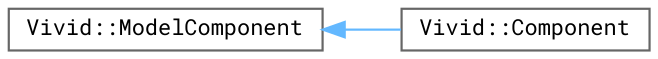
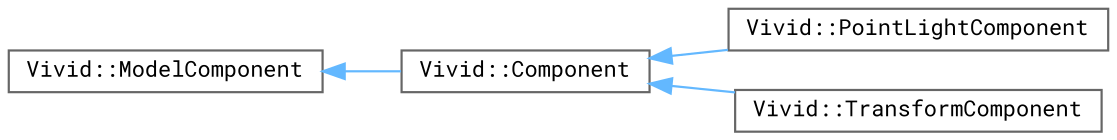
node "Vivid::PointLightComponent": added
node "Vivid::TransformComponent": added
